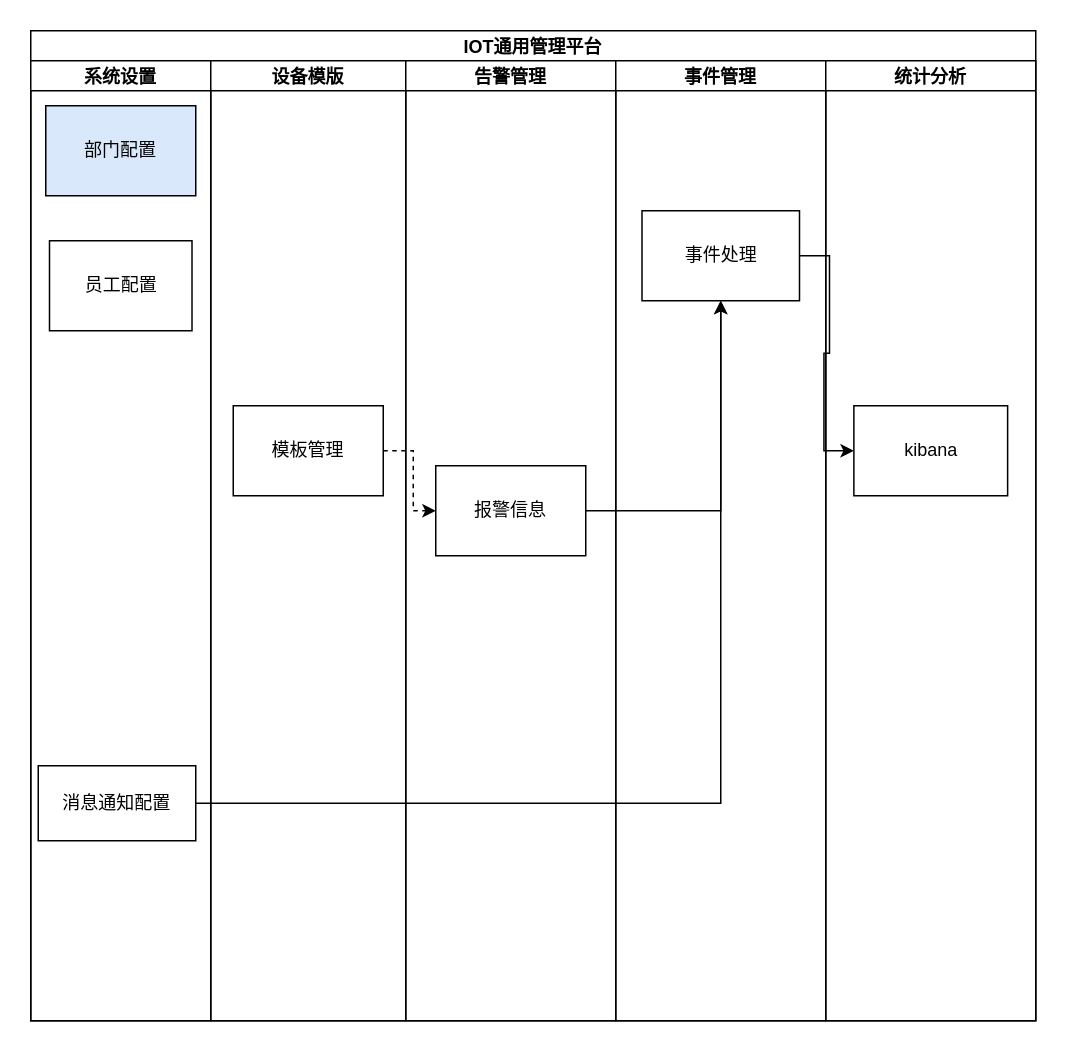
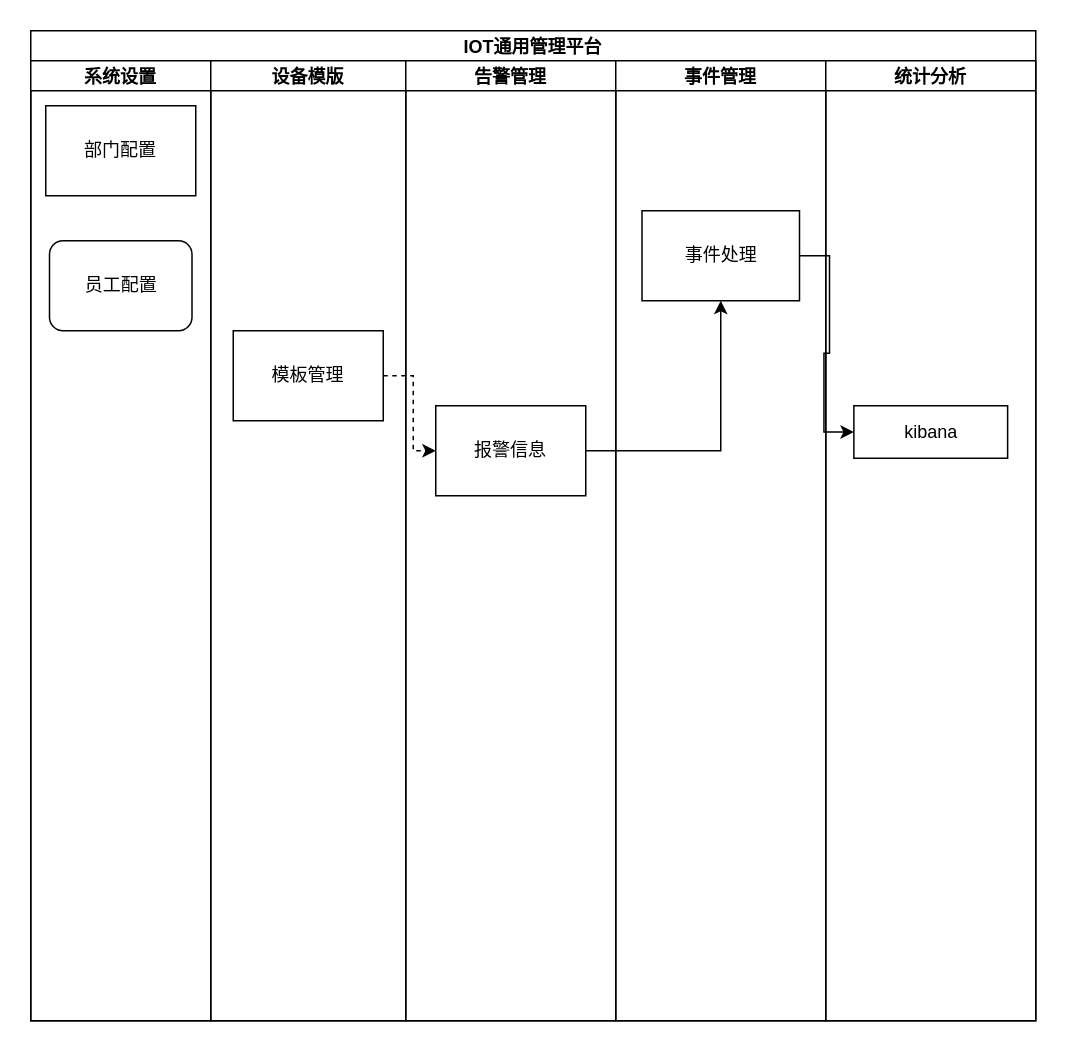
node "部门配置": fillcolor #dae8fc -> #ffffff
node "员工配置": shape rectangle -> rounded rectangle
node "模板管理": moved (308, 451) -> (308, 376)
node "kibana": size 154x90 -> 154x53
node "报警信息": moved (511, 511) -> (511, 451)
node "消息通知配置": removed
edge "消息通知配置" -> "事件处理": removed
